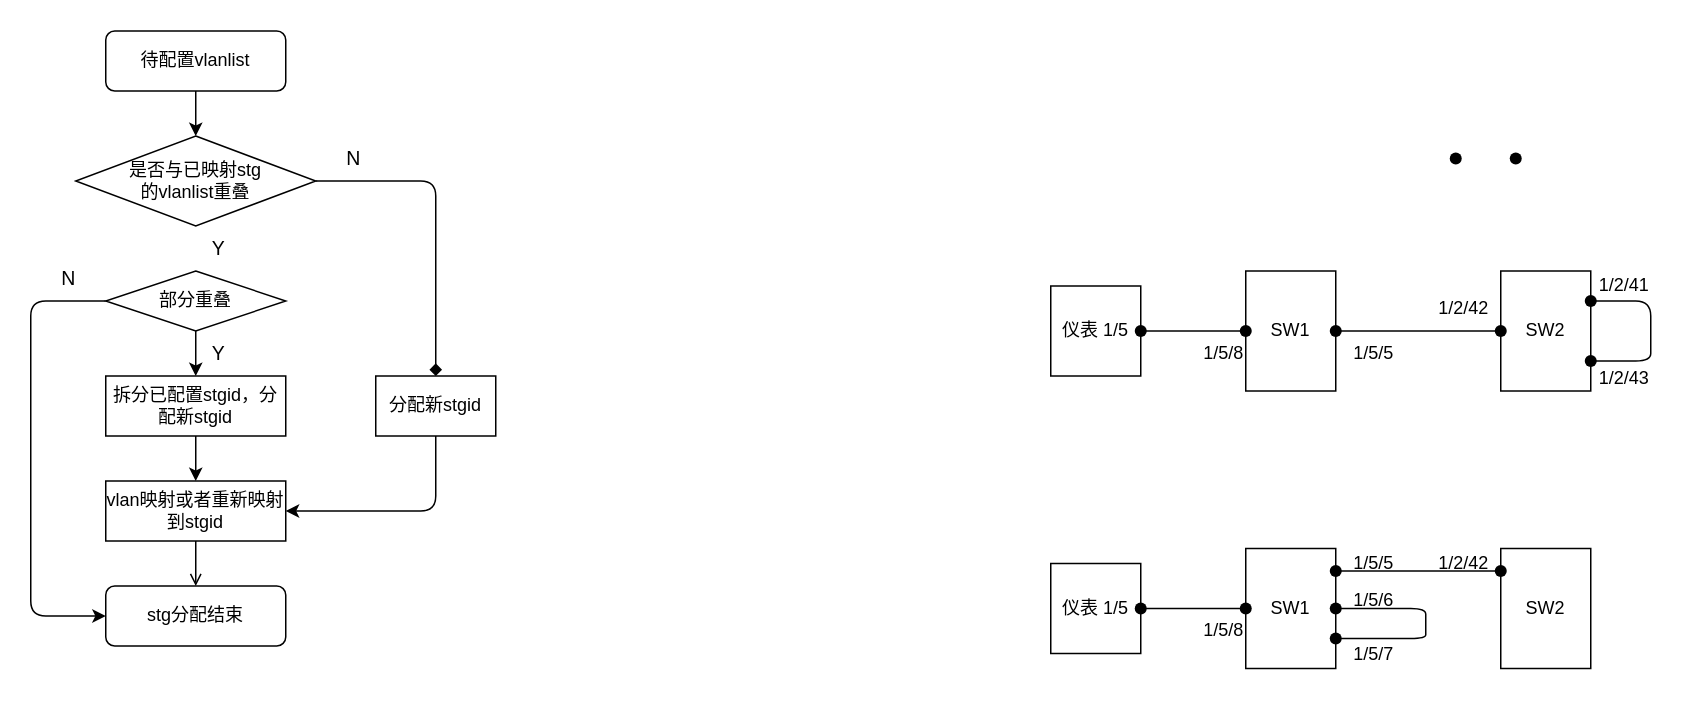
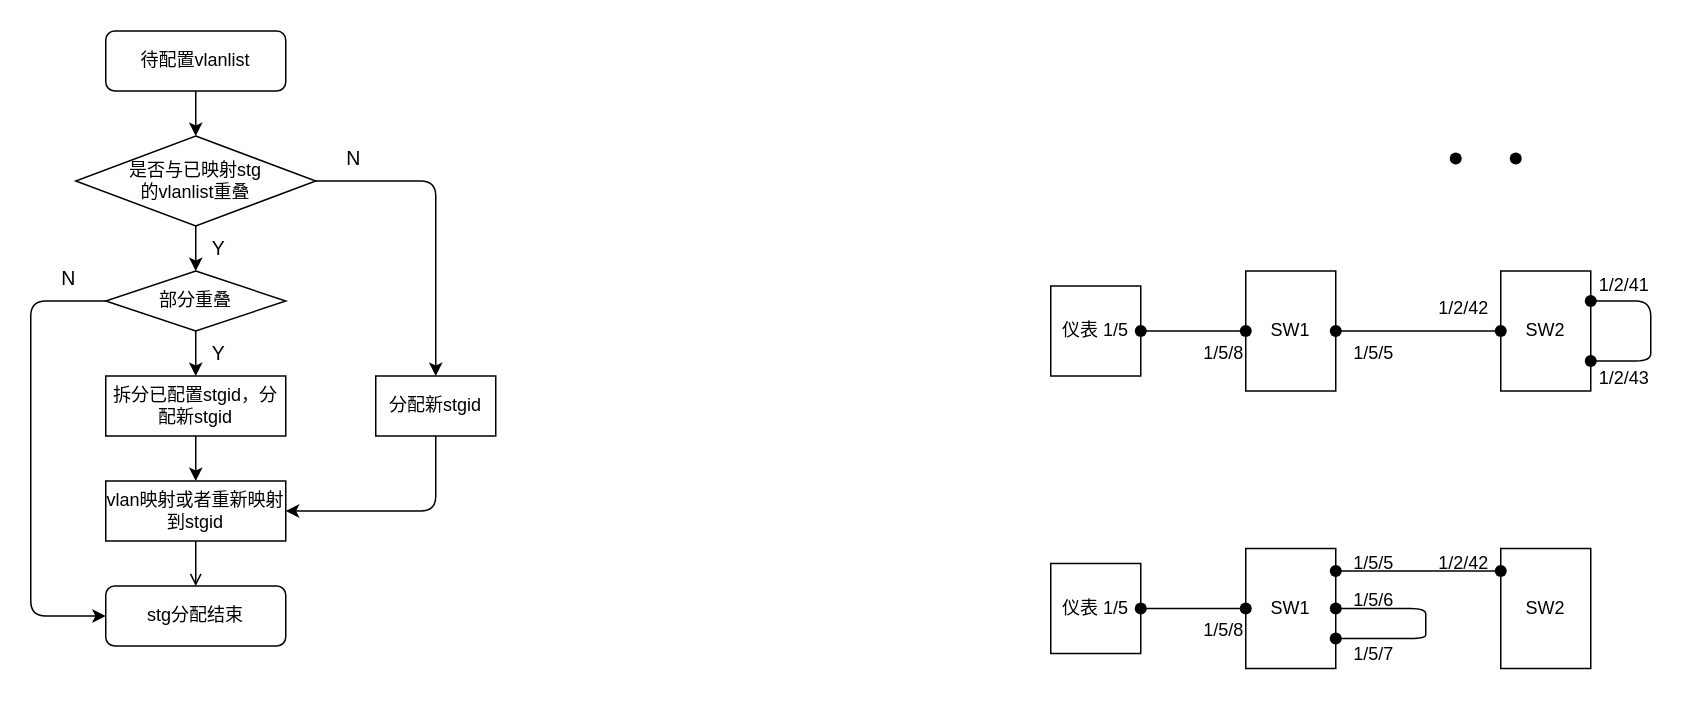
edge "是否与已映射stg 的vlanlist重叠" -> "部分重叠": added
edge "是否与已映射stg 的vlanlist重叠" -> "分配新stgid": arrowhead diamond -> classic
